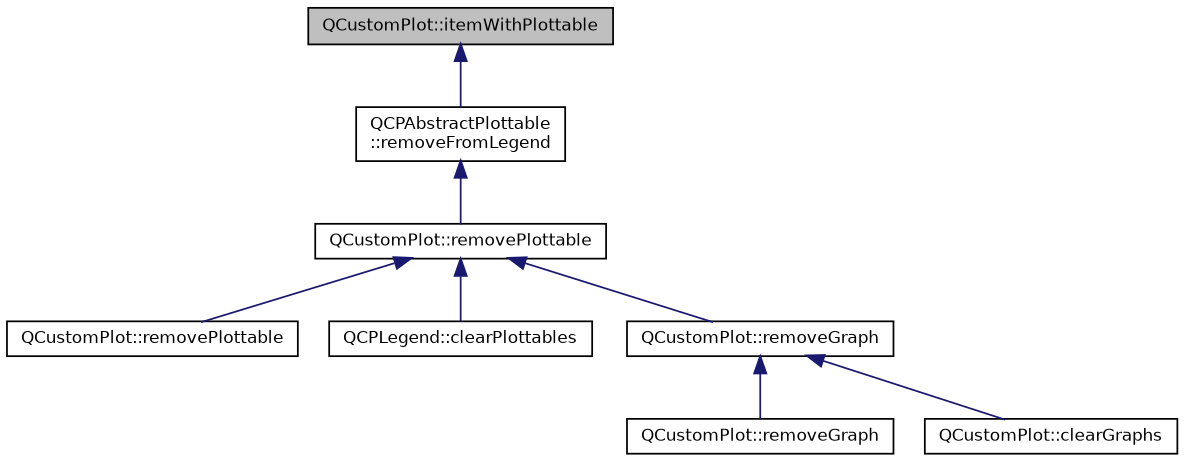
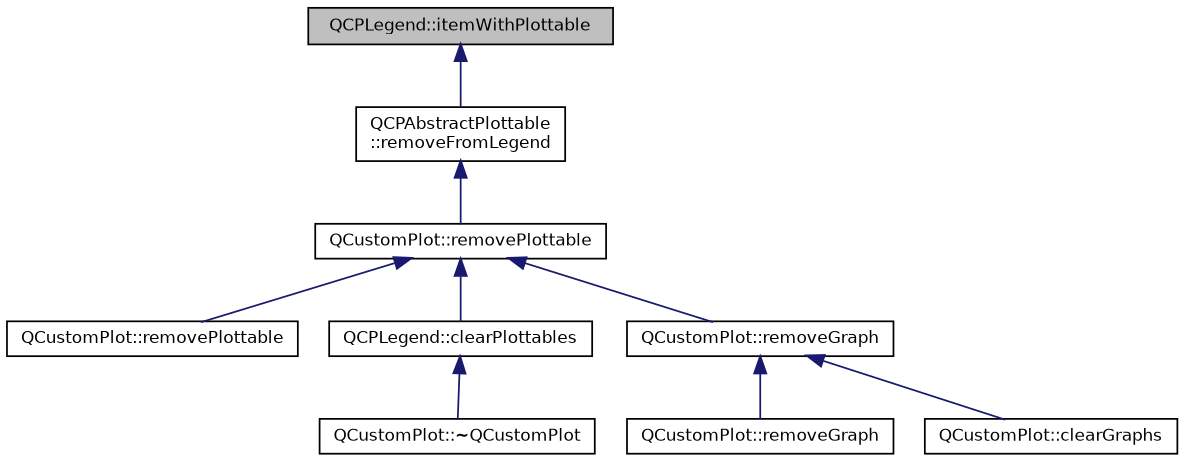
node "QCustomPlot::itemWithPlottable": label "QCustomPlot::itemWithPlottable" -> "QCPLegend::itemWithPlottable"
node "QCustomPlot::~QCustomPlot": added
